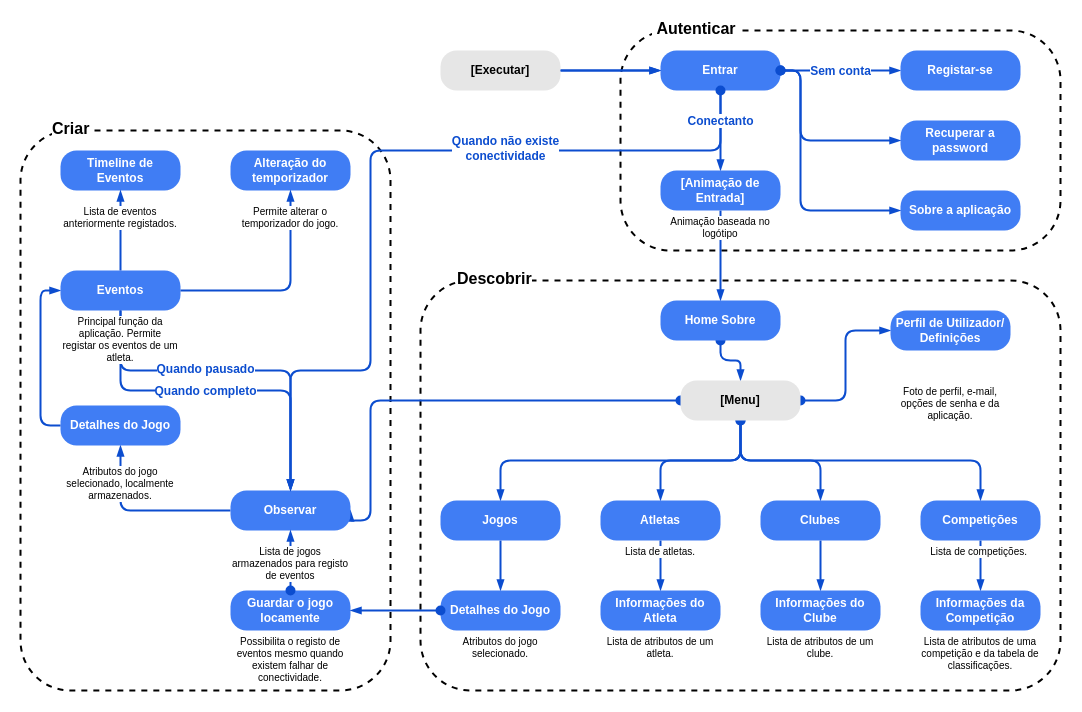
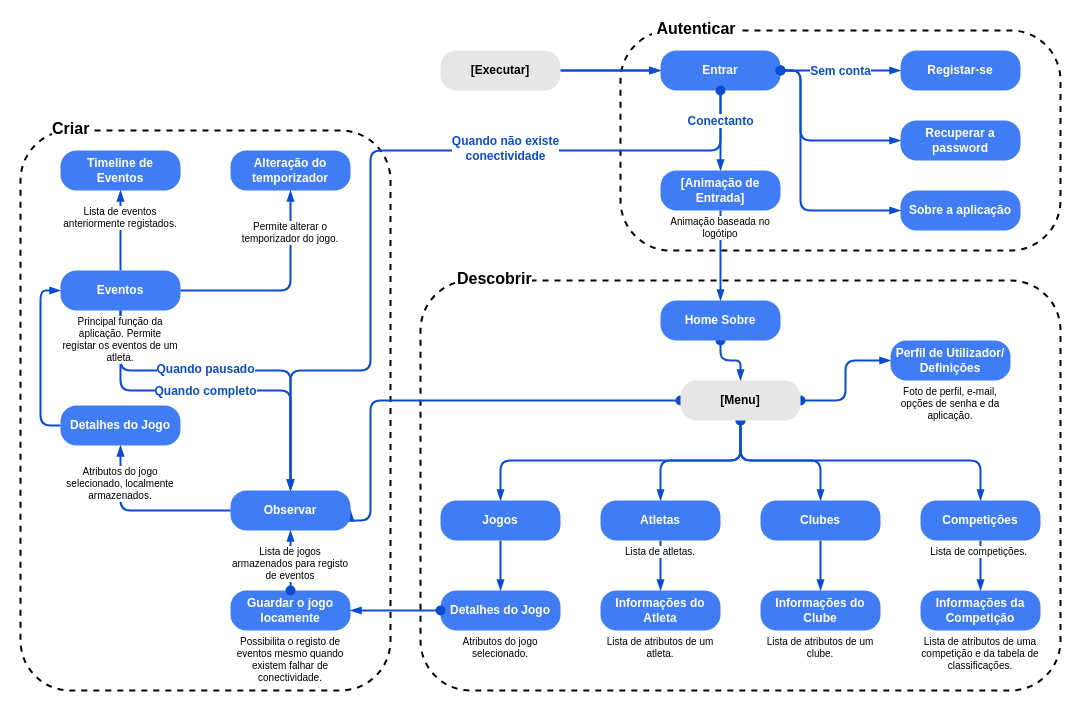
node "Permite alterar o temporizador do jogo.": moved (291, 221) -> (291, 236)
node "Perfil de Utilizador/ Definições": moved (951, 331) -> (951, 361)
